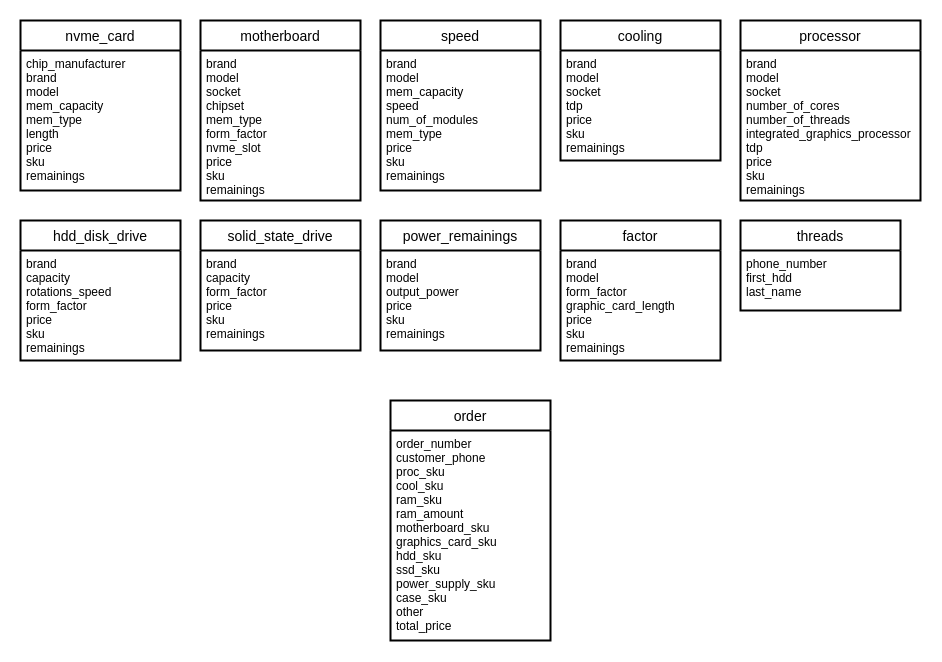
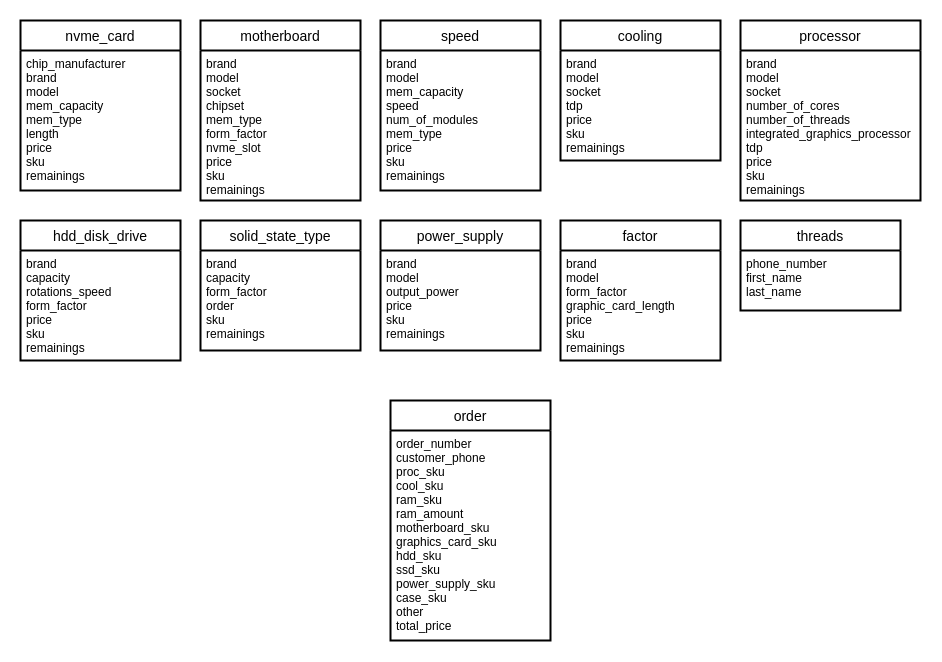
node "solid_state_drive": label "solid_state_drive" -> "solid_state_type"
node "power_remainings": label "power_remainings" -> "power_supply"
node "brand capacity form_factor price sku remainings": label "brand capacity form_factor price sku remainings" -> "brand capacity form_factor order sku remainings"
node "phone_number first_hdd last_name": label "phone_number first_hdd last_name" -> "phone_number first_name last_name"
